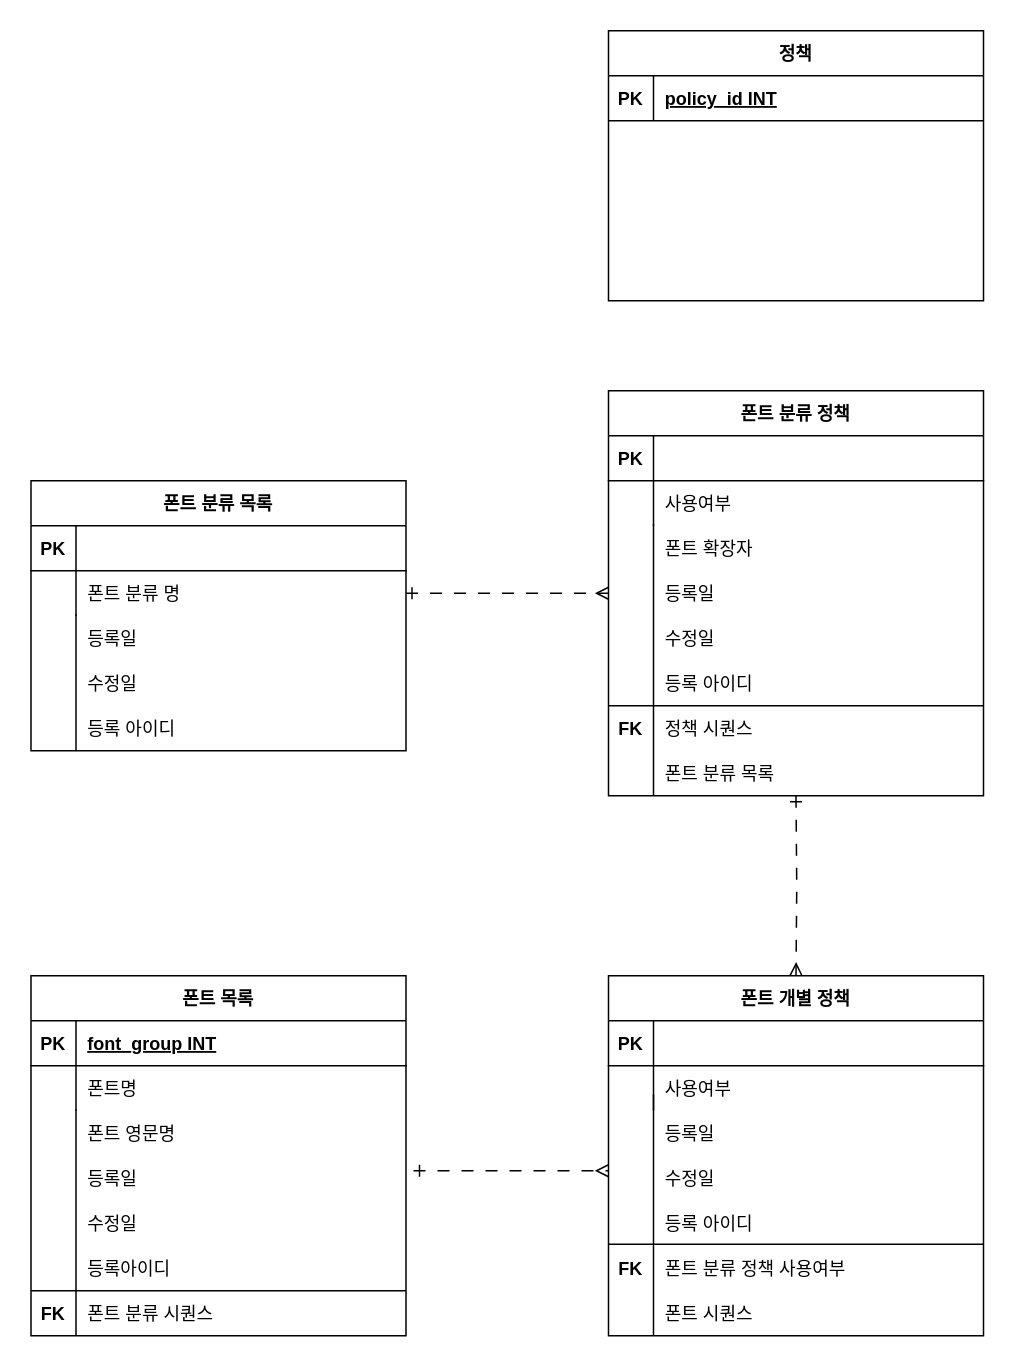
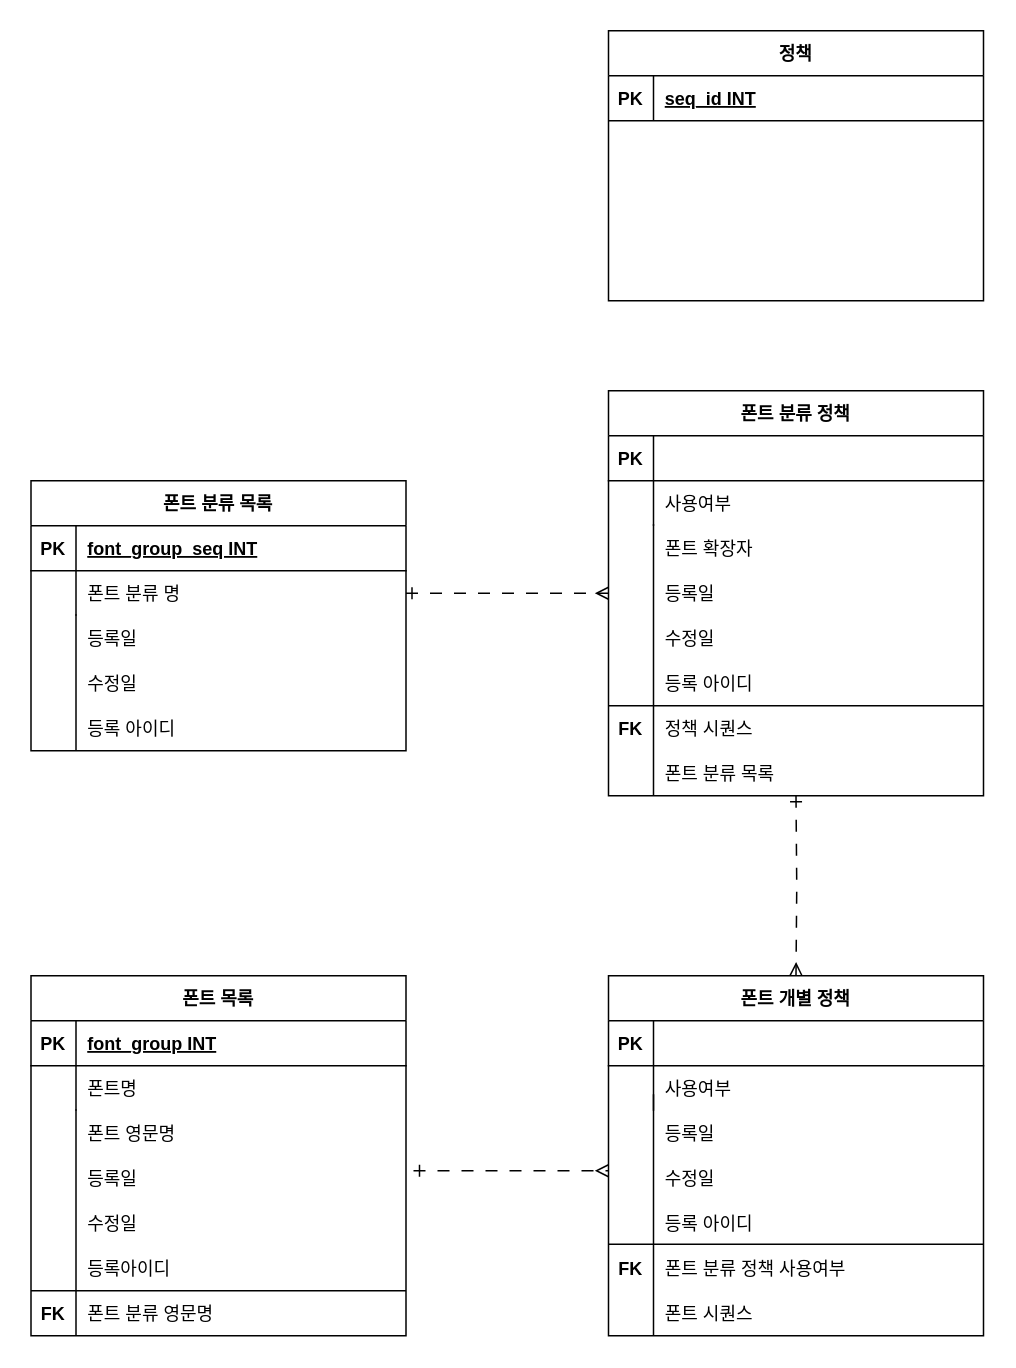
node "policy_id INT": label "policy_id INT" -> "seq_id INT"
node "font_group_seq INT": added
node "폰트 분류 시퀀스": label "폰트 분류 시퀀스" -> "폰트 분류 영문명"
